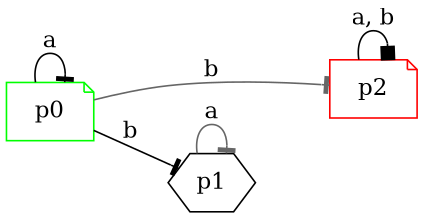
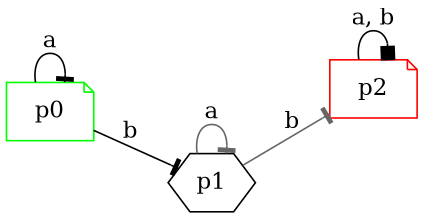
edge "p0" -> "p2": now "p1" -> "p2"
